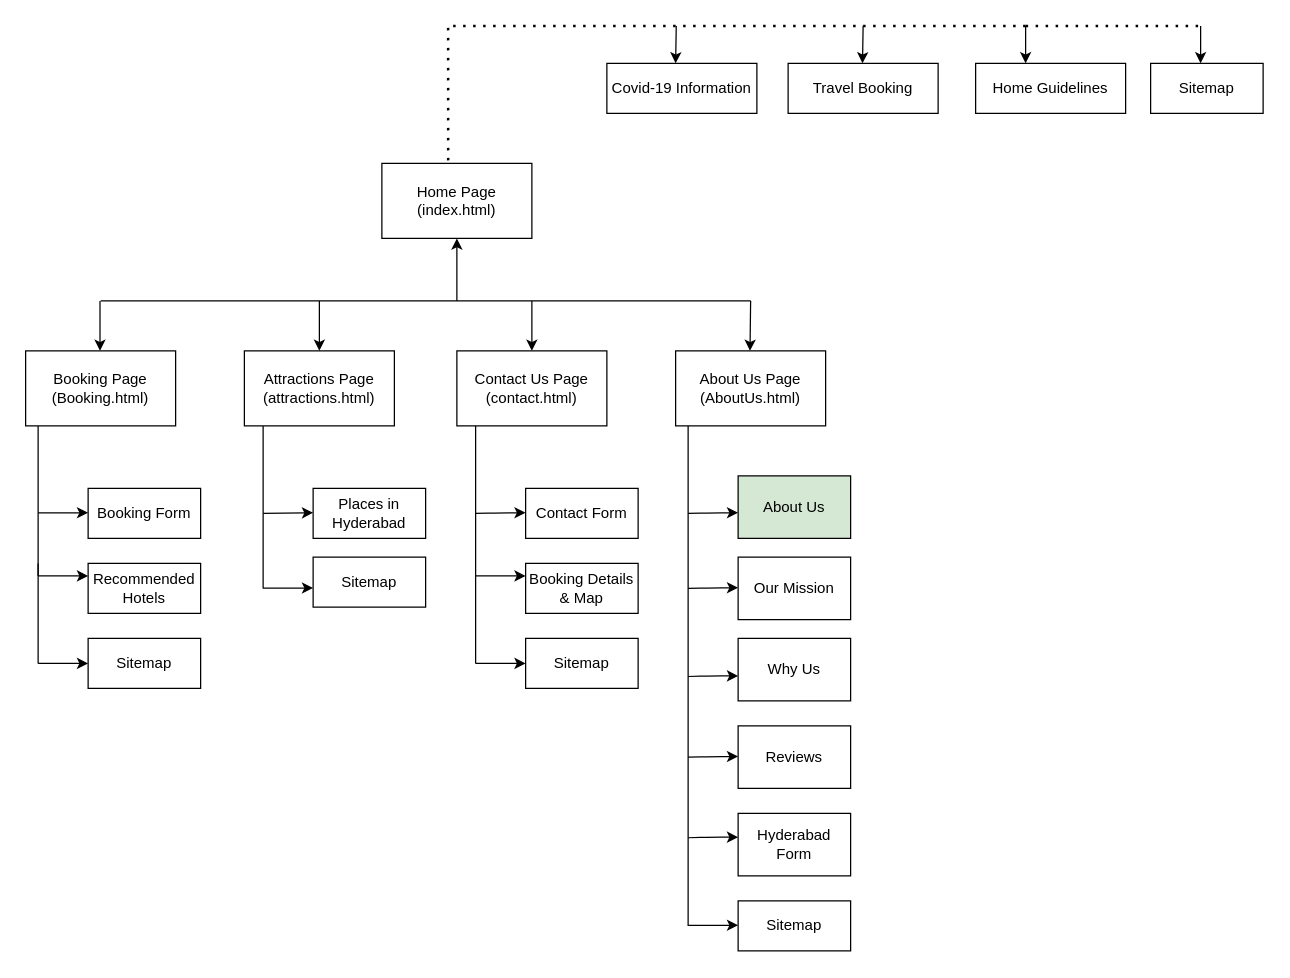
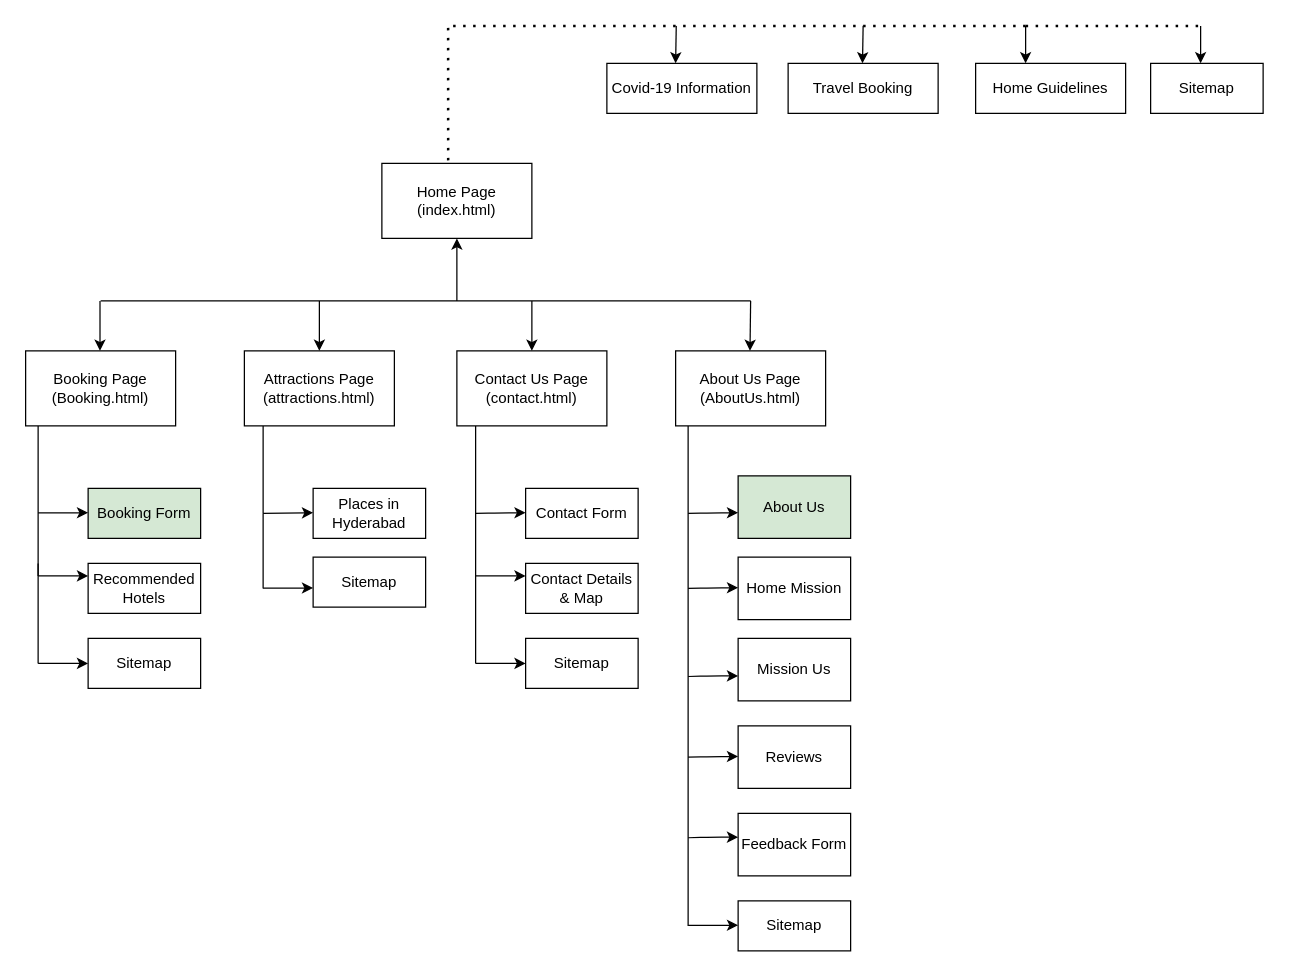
node "Booking Form": fillcolor #ffffff -> #d5e8d4
node "Booking Details & Map": label "Booking Details & Map" -> "Contact Details & Map"
node "Our Mission": label "Our Mission" -> "Home Mission"
node "Why Us": label "Why Us" -> "Mission Us"
node "Hyderabad Form": label "Hyderabad Form" -> "Feedback Form"
